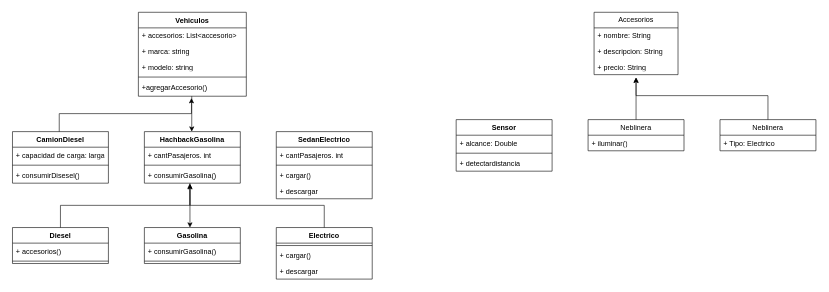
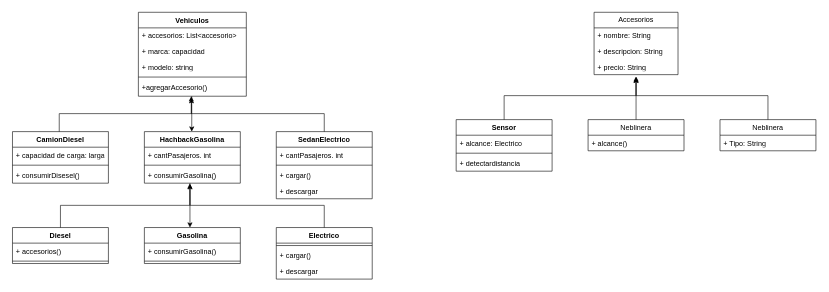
node "+ marca: string": label "+ marca: string" -> "+ marca: capacidad"
edge "Sensor" -> "+ precio: String": added
edge "SedanElectrico" -> "+agregarAccesorio()": added
node "+ alcance: Double": label "+ alcance: Double" -> "+ alcance: Electrico"
node "+ iluminar()": label "+ iluminar()" -> "+ alcance()"
node "+ Tipo: Electrico": label "+ Tipo: Electrico" -> "+ Tipo: String"
